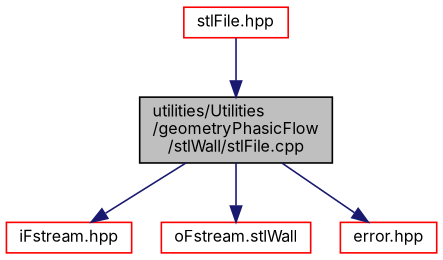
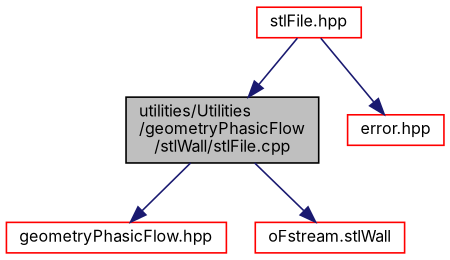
edge "utilities/Utilities /geometryPhasicFlow /stlWall/stlFile.cpp" -> "error.hpp": now "stlFile.hpp" -> "error.hpp"
node "iFstream.hpp": label "iFstream.hpp" -> "geometryPhasicFlow.hpp"
